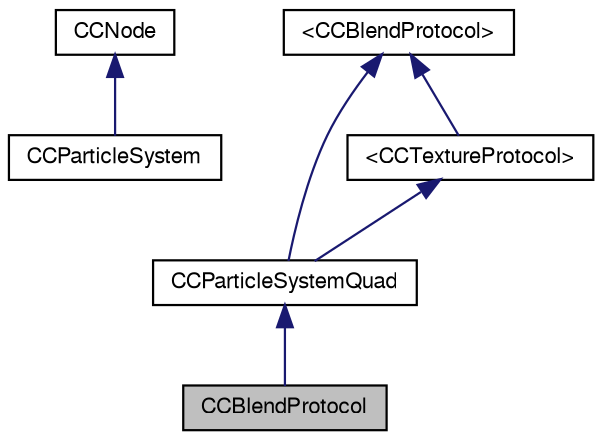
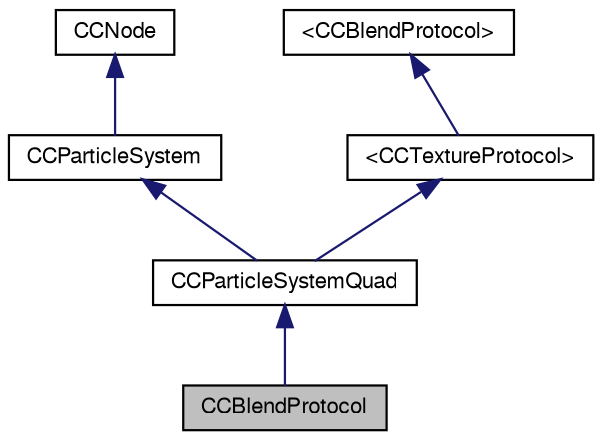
edge "CCParticleSystemQuad" -> "<CCBlendProtocol>": now "CCParticleSystemQuad" -> "CCParticleSystem"
